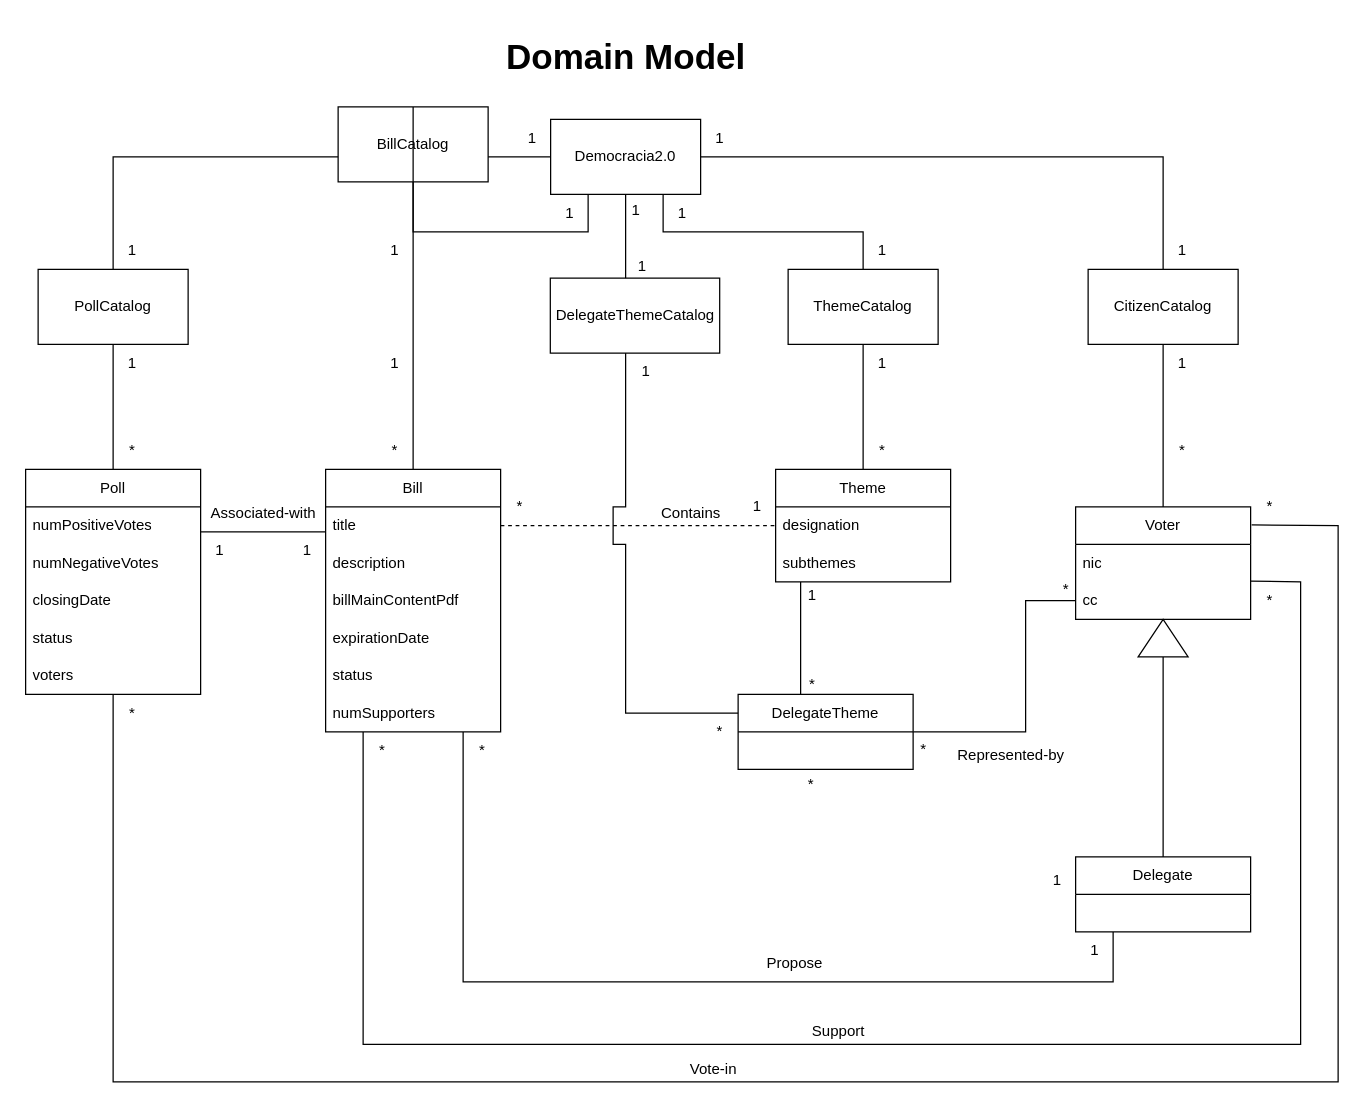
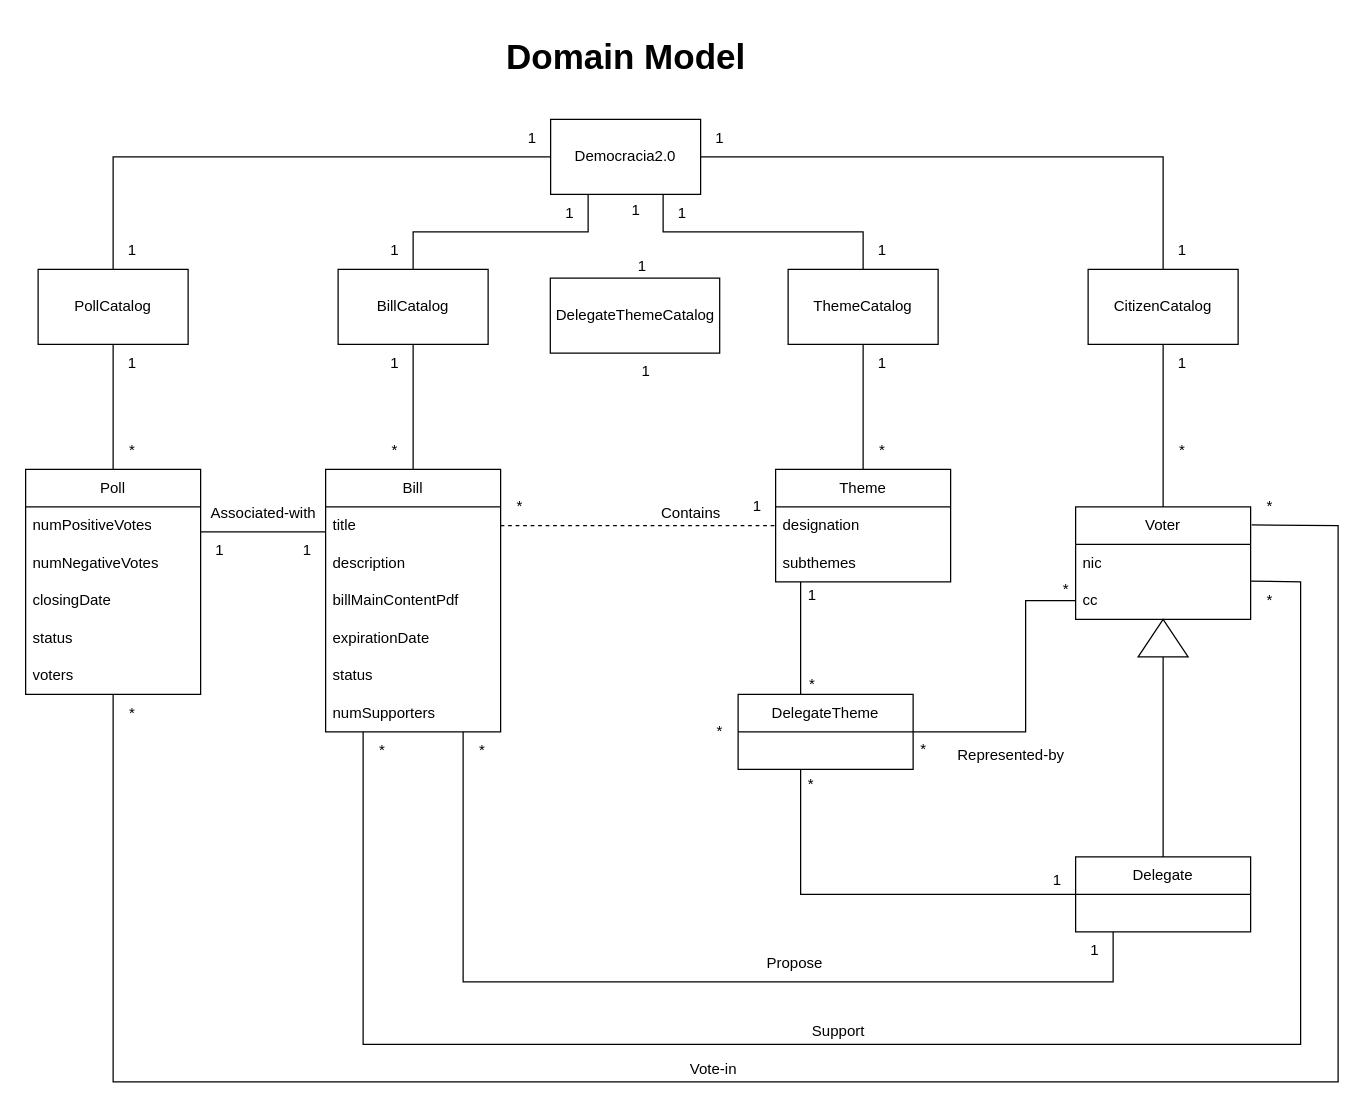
node "BillCatalog": moved (413, 144) -> (413, 307)
edge "Democracia2.0" -- "DelegateTheme": removed
edge "DelegateTheme" -- "Delegate": added
